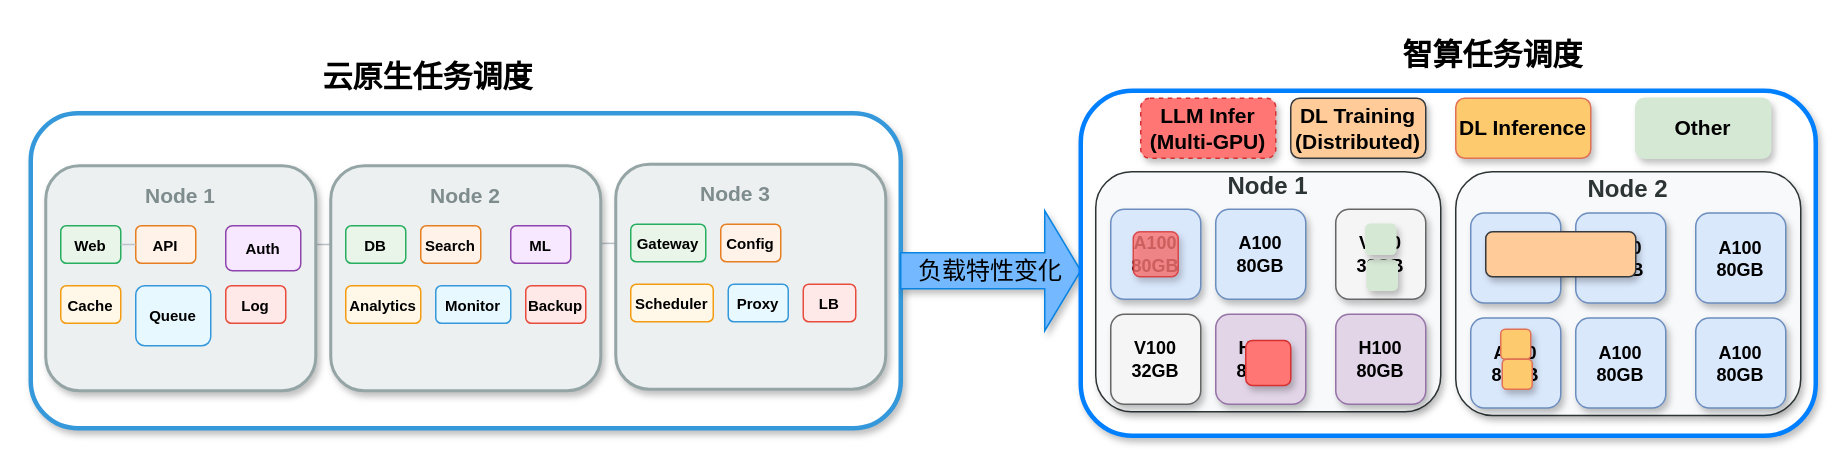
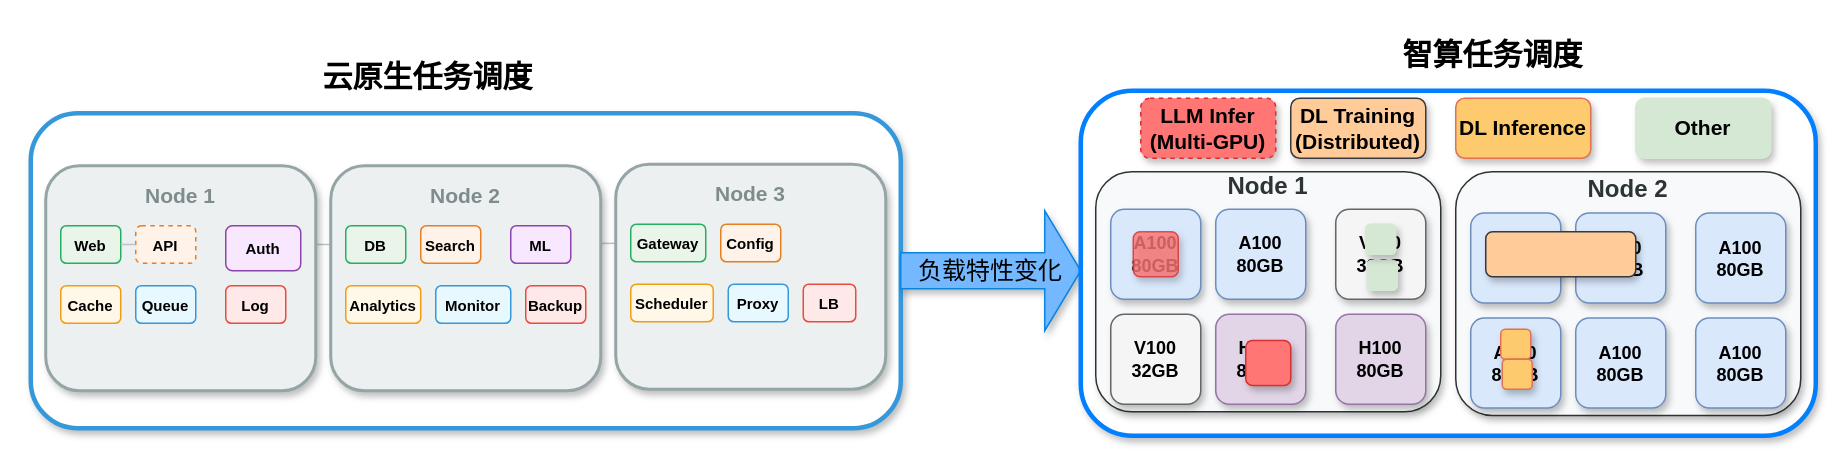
node "Node 3": moved (736, 194) -> (751, 194)
node "API": style solid -> dashed
node "Queue": size 75x60 -> 60x38
